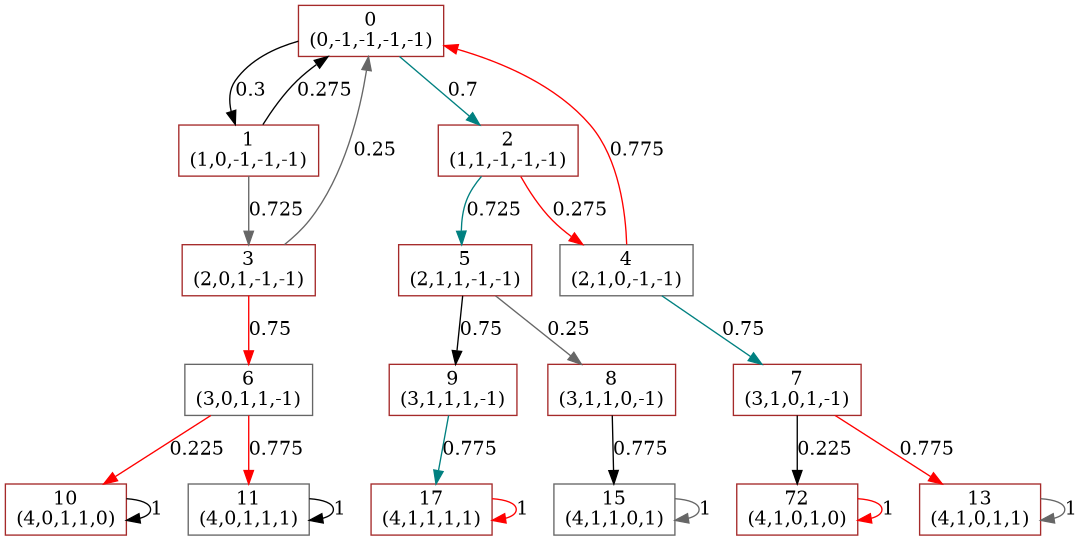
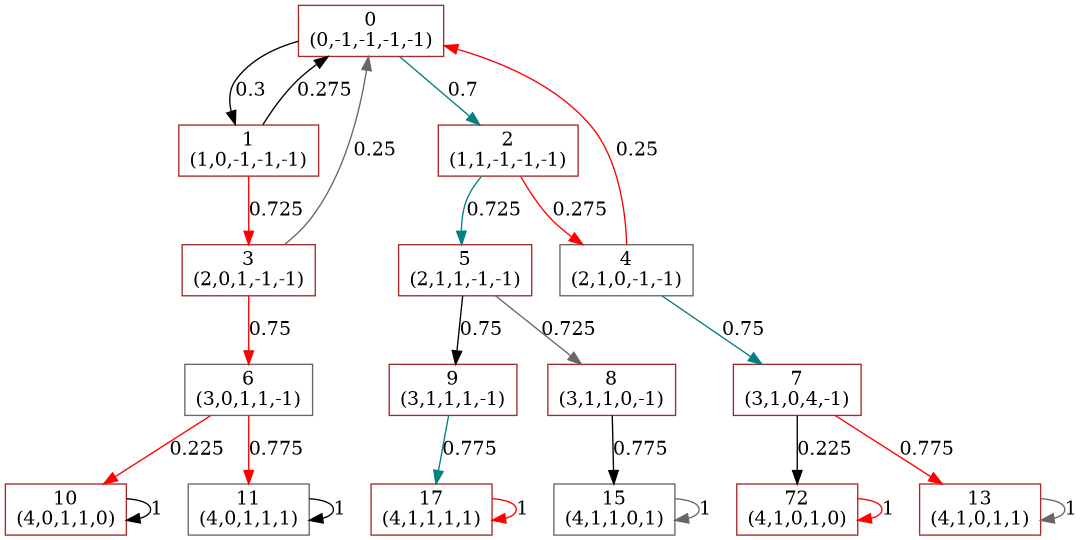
edge "4 (2,1,0,-1,-1)" -> "0 (0,-1,-1,-1,-1)": label "0.775" -> "0.25"
edge "1 (1,0,-1,-1,-1)" -> "3 (2,0,1,-1,-1)": color gray40 -> red
edge "5 (2,1,1,-1,-1)" -> "8 (3,1,1,0,-1)": label "0.25" -> "0.725"
node "7 (3,1,0,1,-1)": label "7 (3,1,0,1,-1)" -> "7 (3,1,0,4,-1)"
